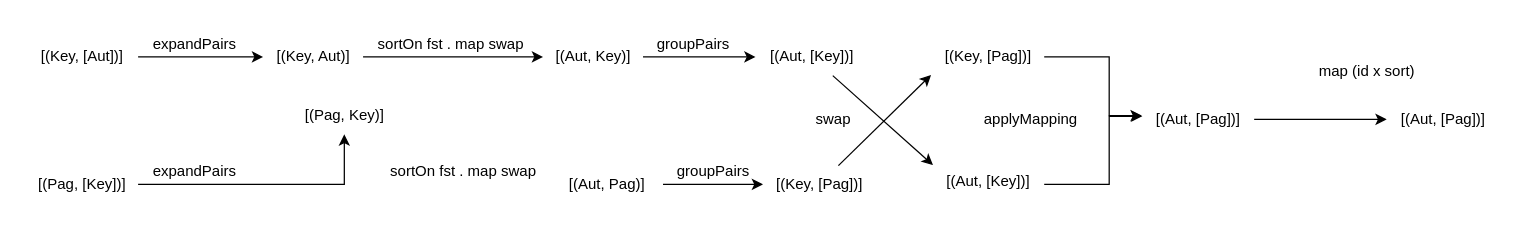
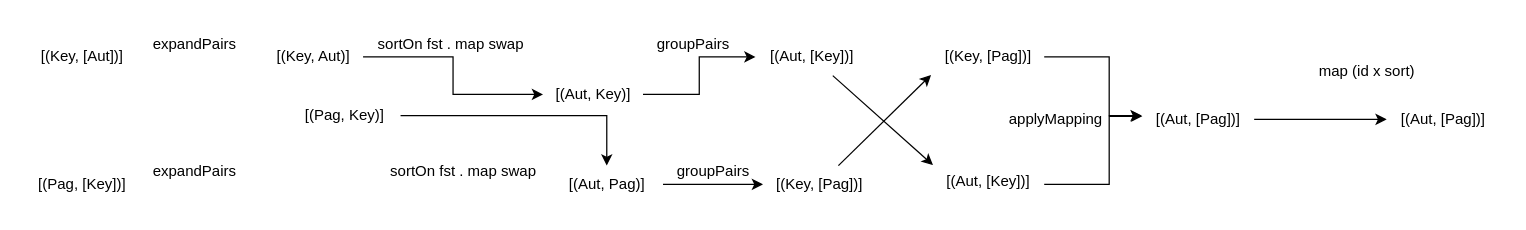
edge "[(Key, [Aut])]" -> "[(Key, Aut)]": removed
node "[(Aut, Key)]": moved (593, 57) -> (593, 94)
edge "[(Pag, Key)]" -> "[(Aut, Pag)]": added
node "swap": removed
node "applyMapping": moved (1031, 119) -> (1056, 119)
edge "[(Pag, [Key])]" -> "[(Pag, Key)]": removed
